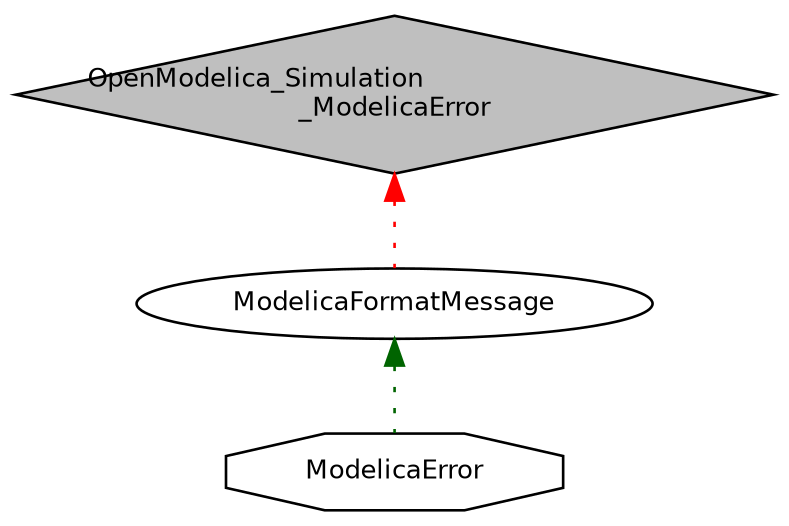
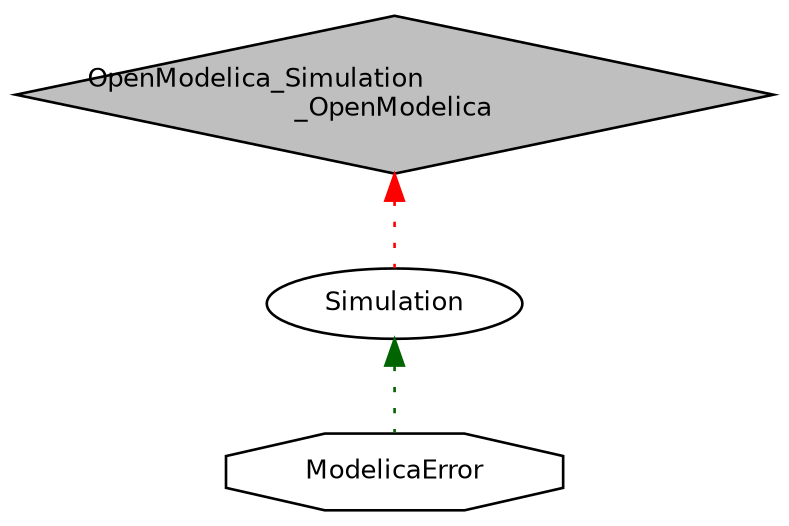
node "OpenModelica_Simulation _ModelicaError": label "OpenModelica_Simulation _ModelicaError" -> "OpenModelica_Simulation _OpenModelica"
node "ModelicaFormatMessage": label "ModelicaFormatMessage" -> "Simulation"
